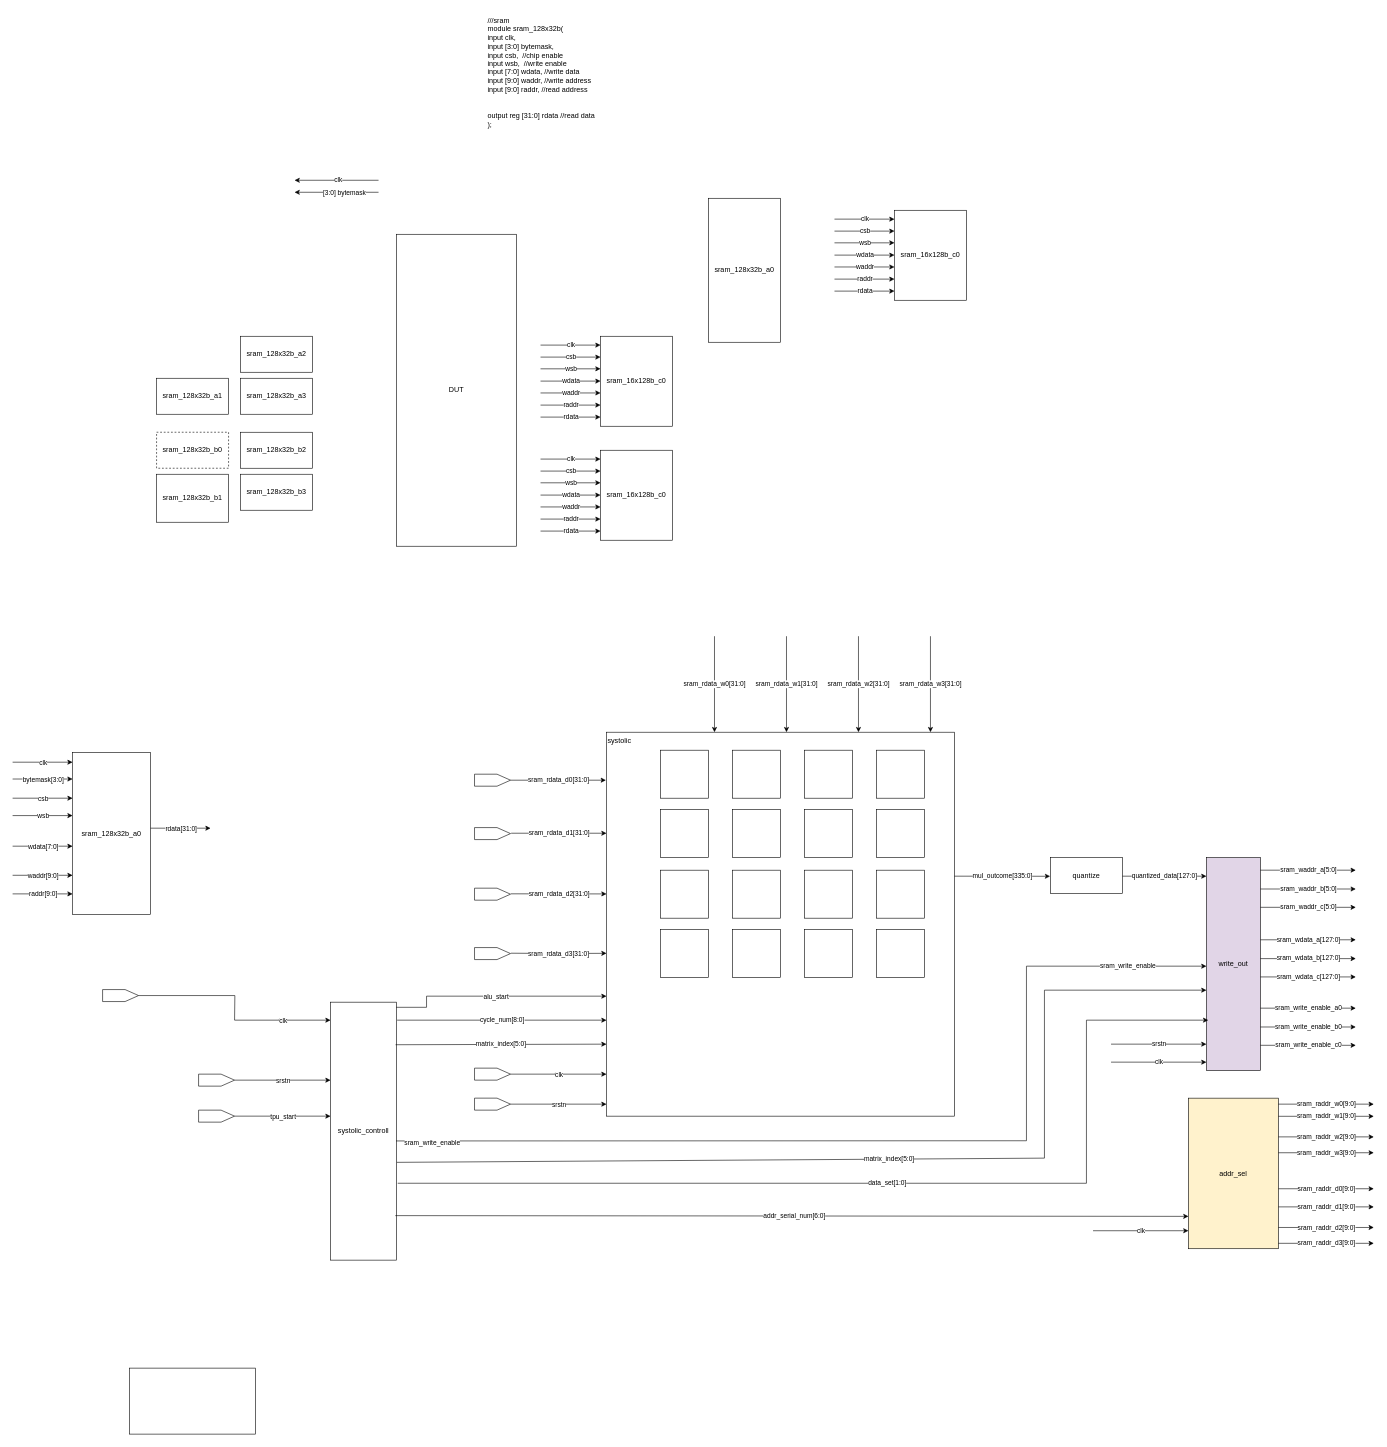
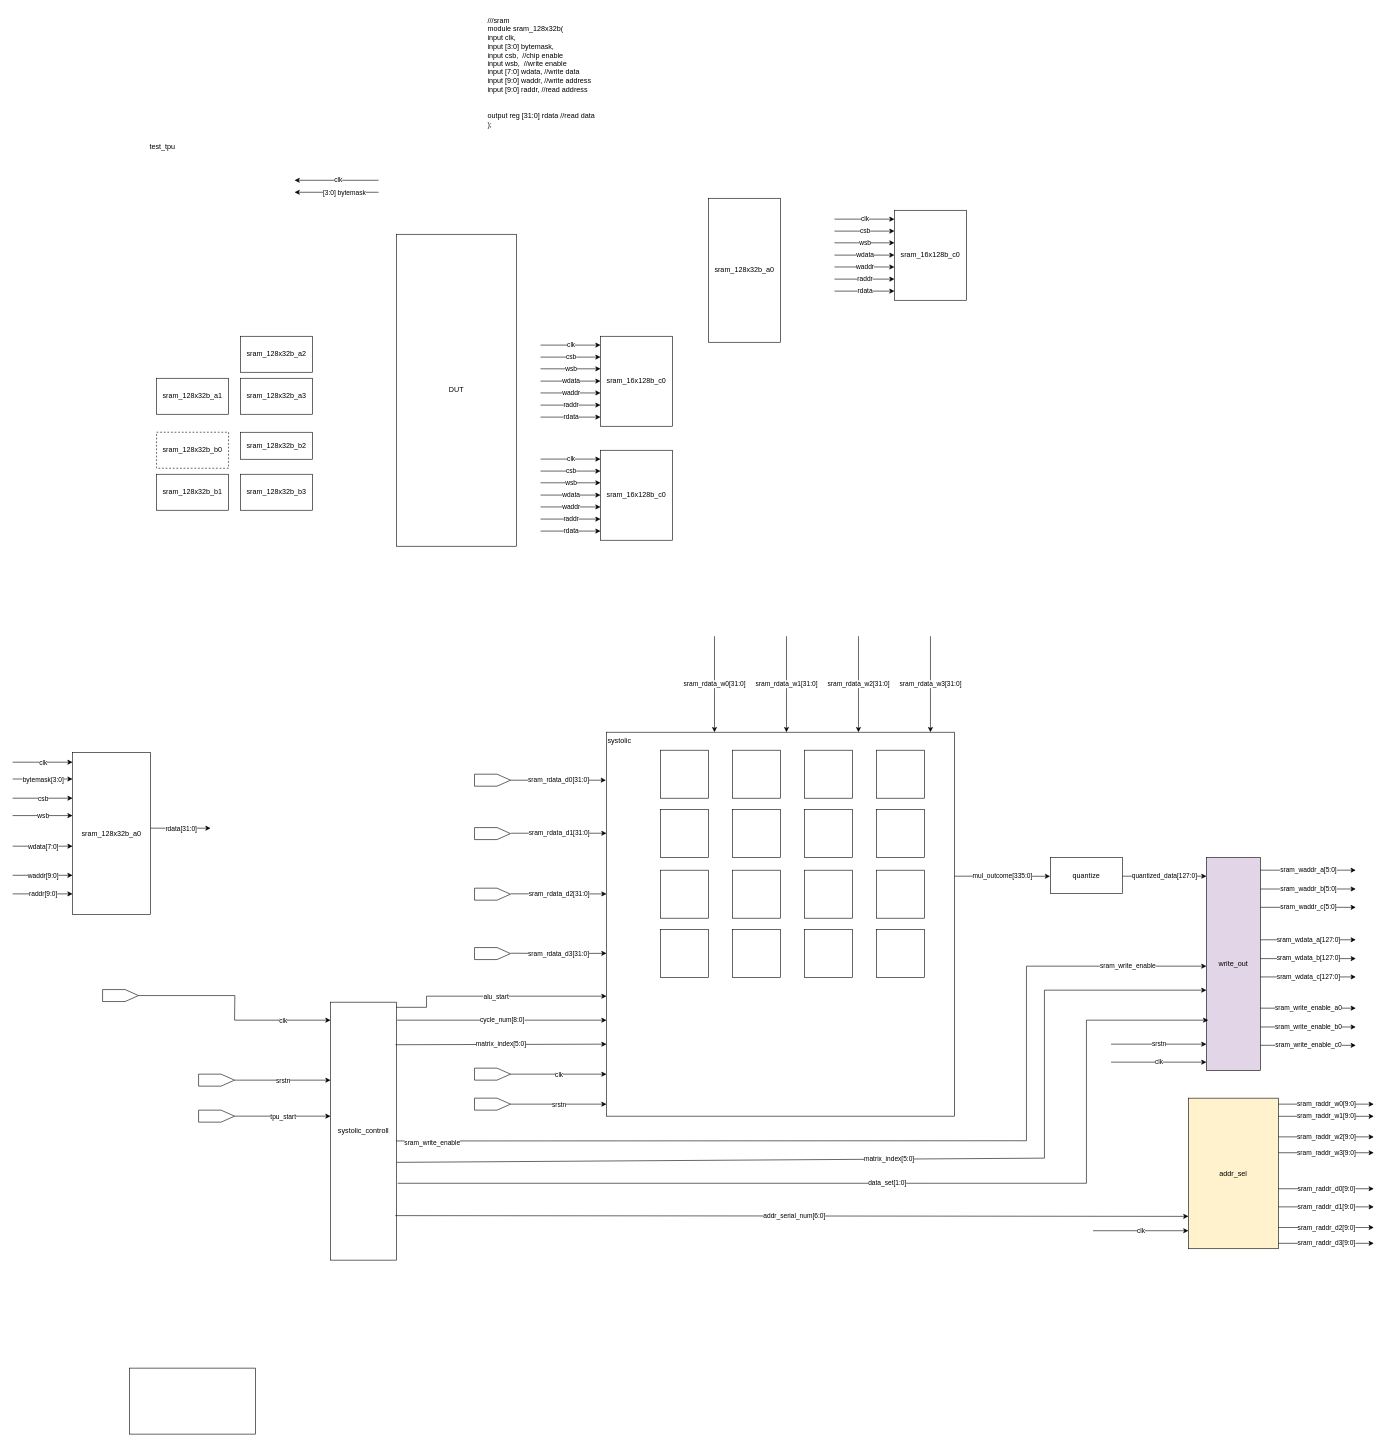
node "test_tpu": added
node "sram_128x32b_b2": size 72x36 -> 72x27
node "sram_128x32b_b1": size 72x48 -> 72x36
